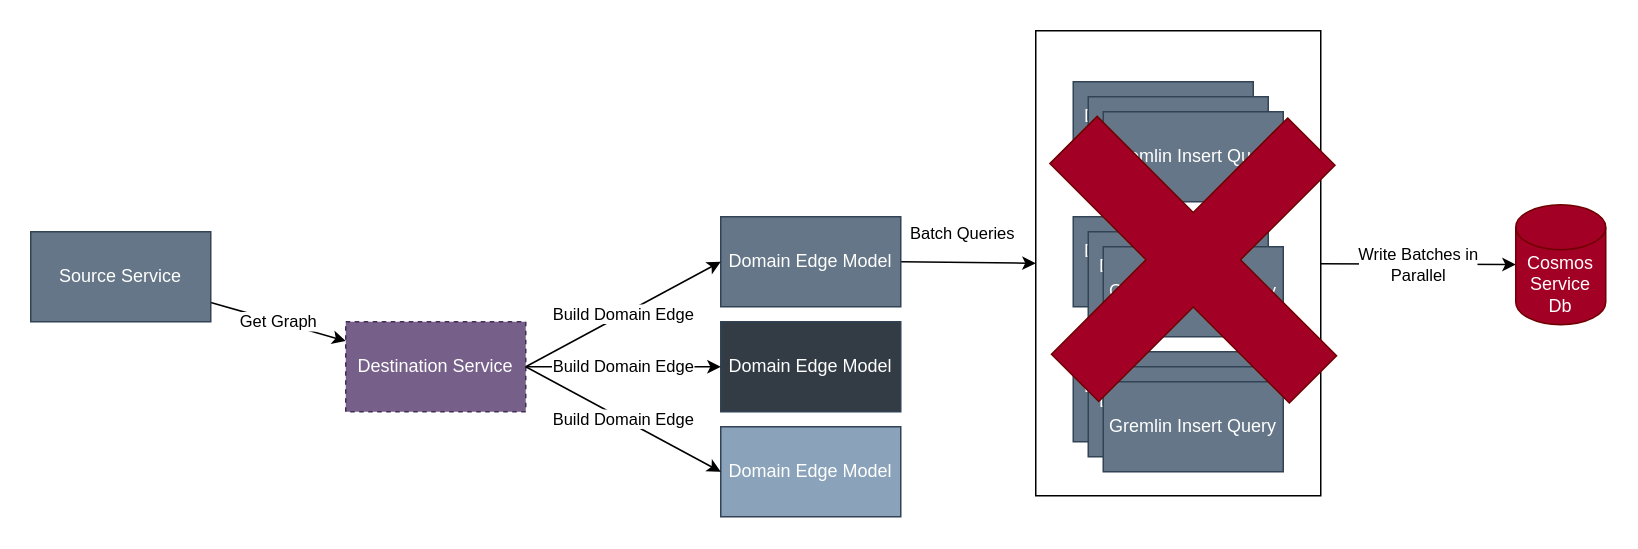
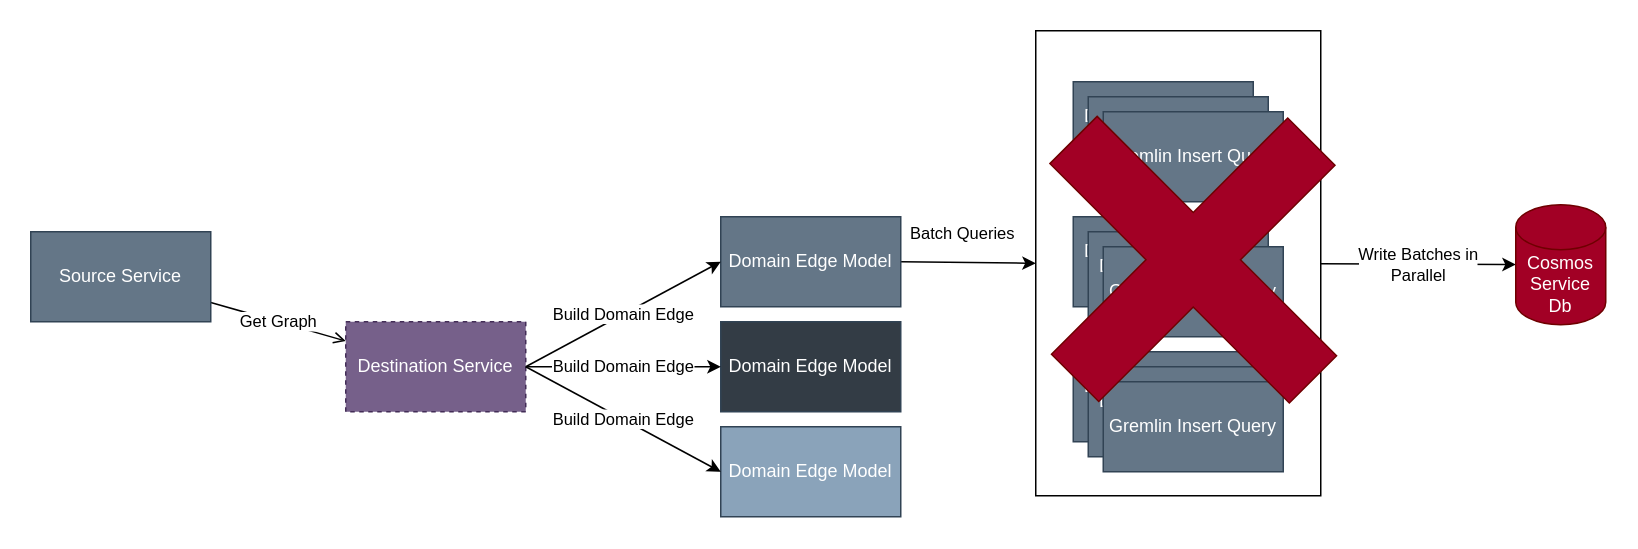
edge "Source Service" -> "Destination Service": arrowhead classic -> open
